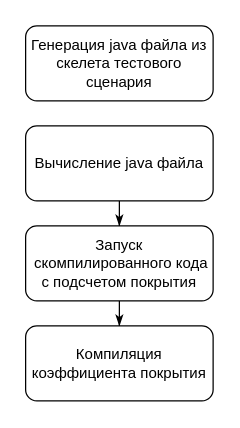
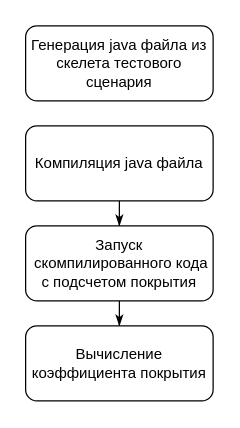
node "Вычисление java файла": label "Вычисление java файла" -> "Компиляция java файла"
node "Компиляция коэффициента покрытия": label "Компиляция коэффициента покрытия" -> "Вычисление коэффициента покрытия"
